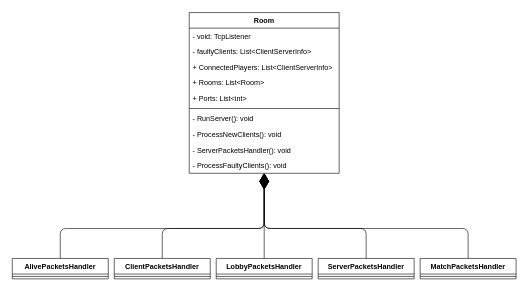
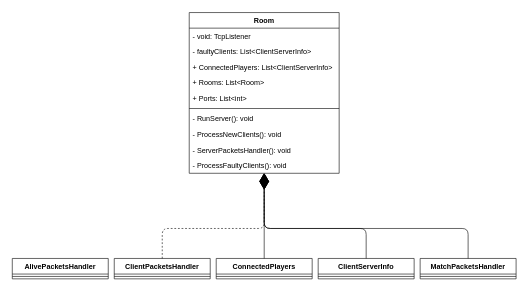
edge "AlivePacketsHandler" -> "Room": removed
edge "ClientPacketsHandler" -> "Room": style solid -> dashed
node "LobbyPacketsHandler": label "LobbyPacketsHandler" -> "ConnectedPlayers"
node "ServerPacketsHandler": label "ServerPacketsHandler" -> "ClientServerInfo"
